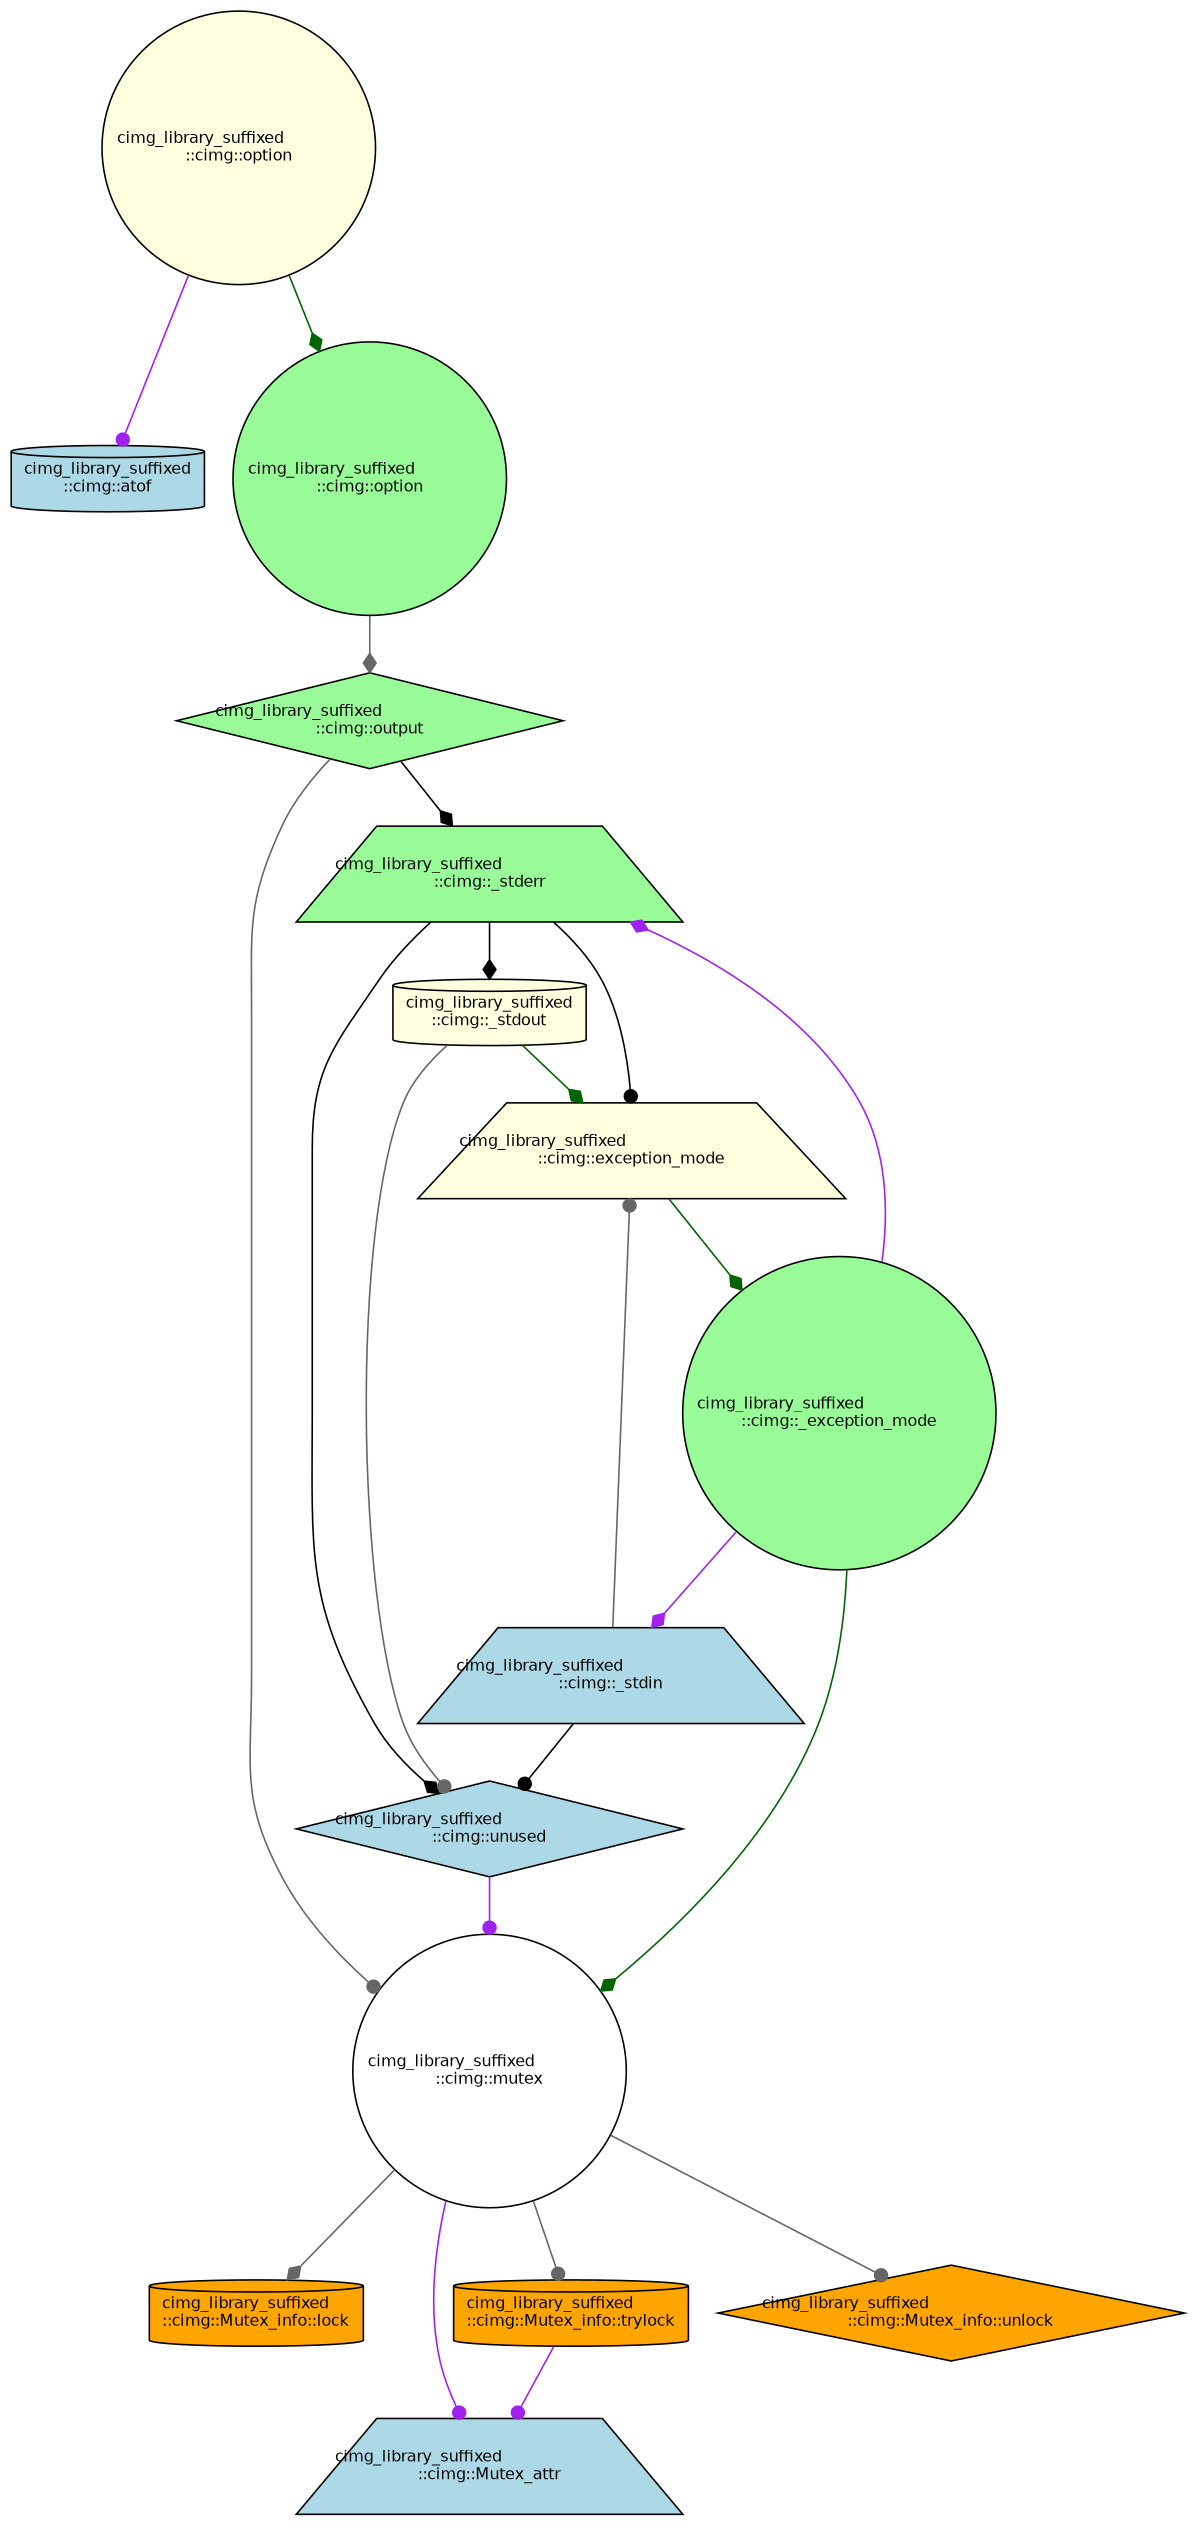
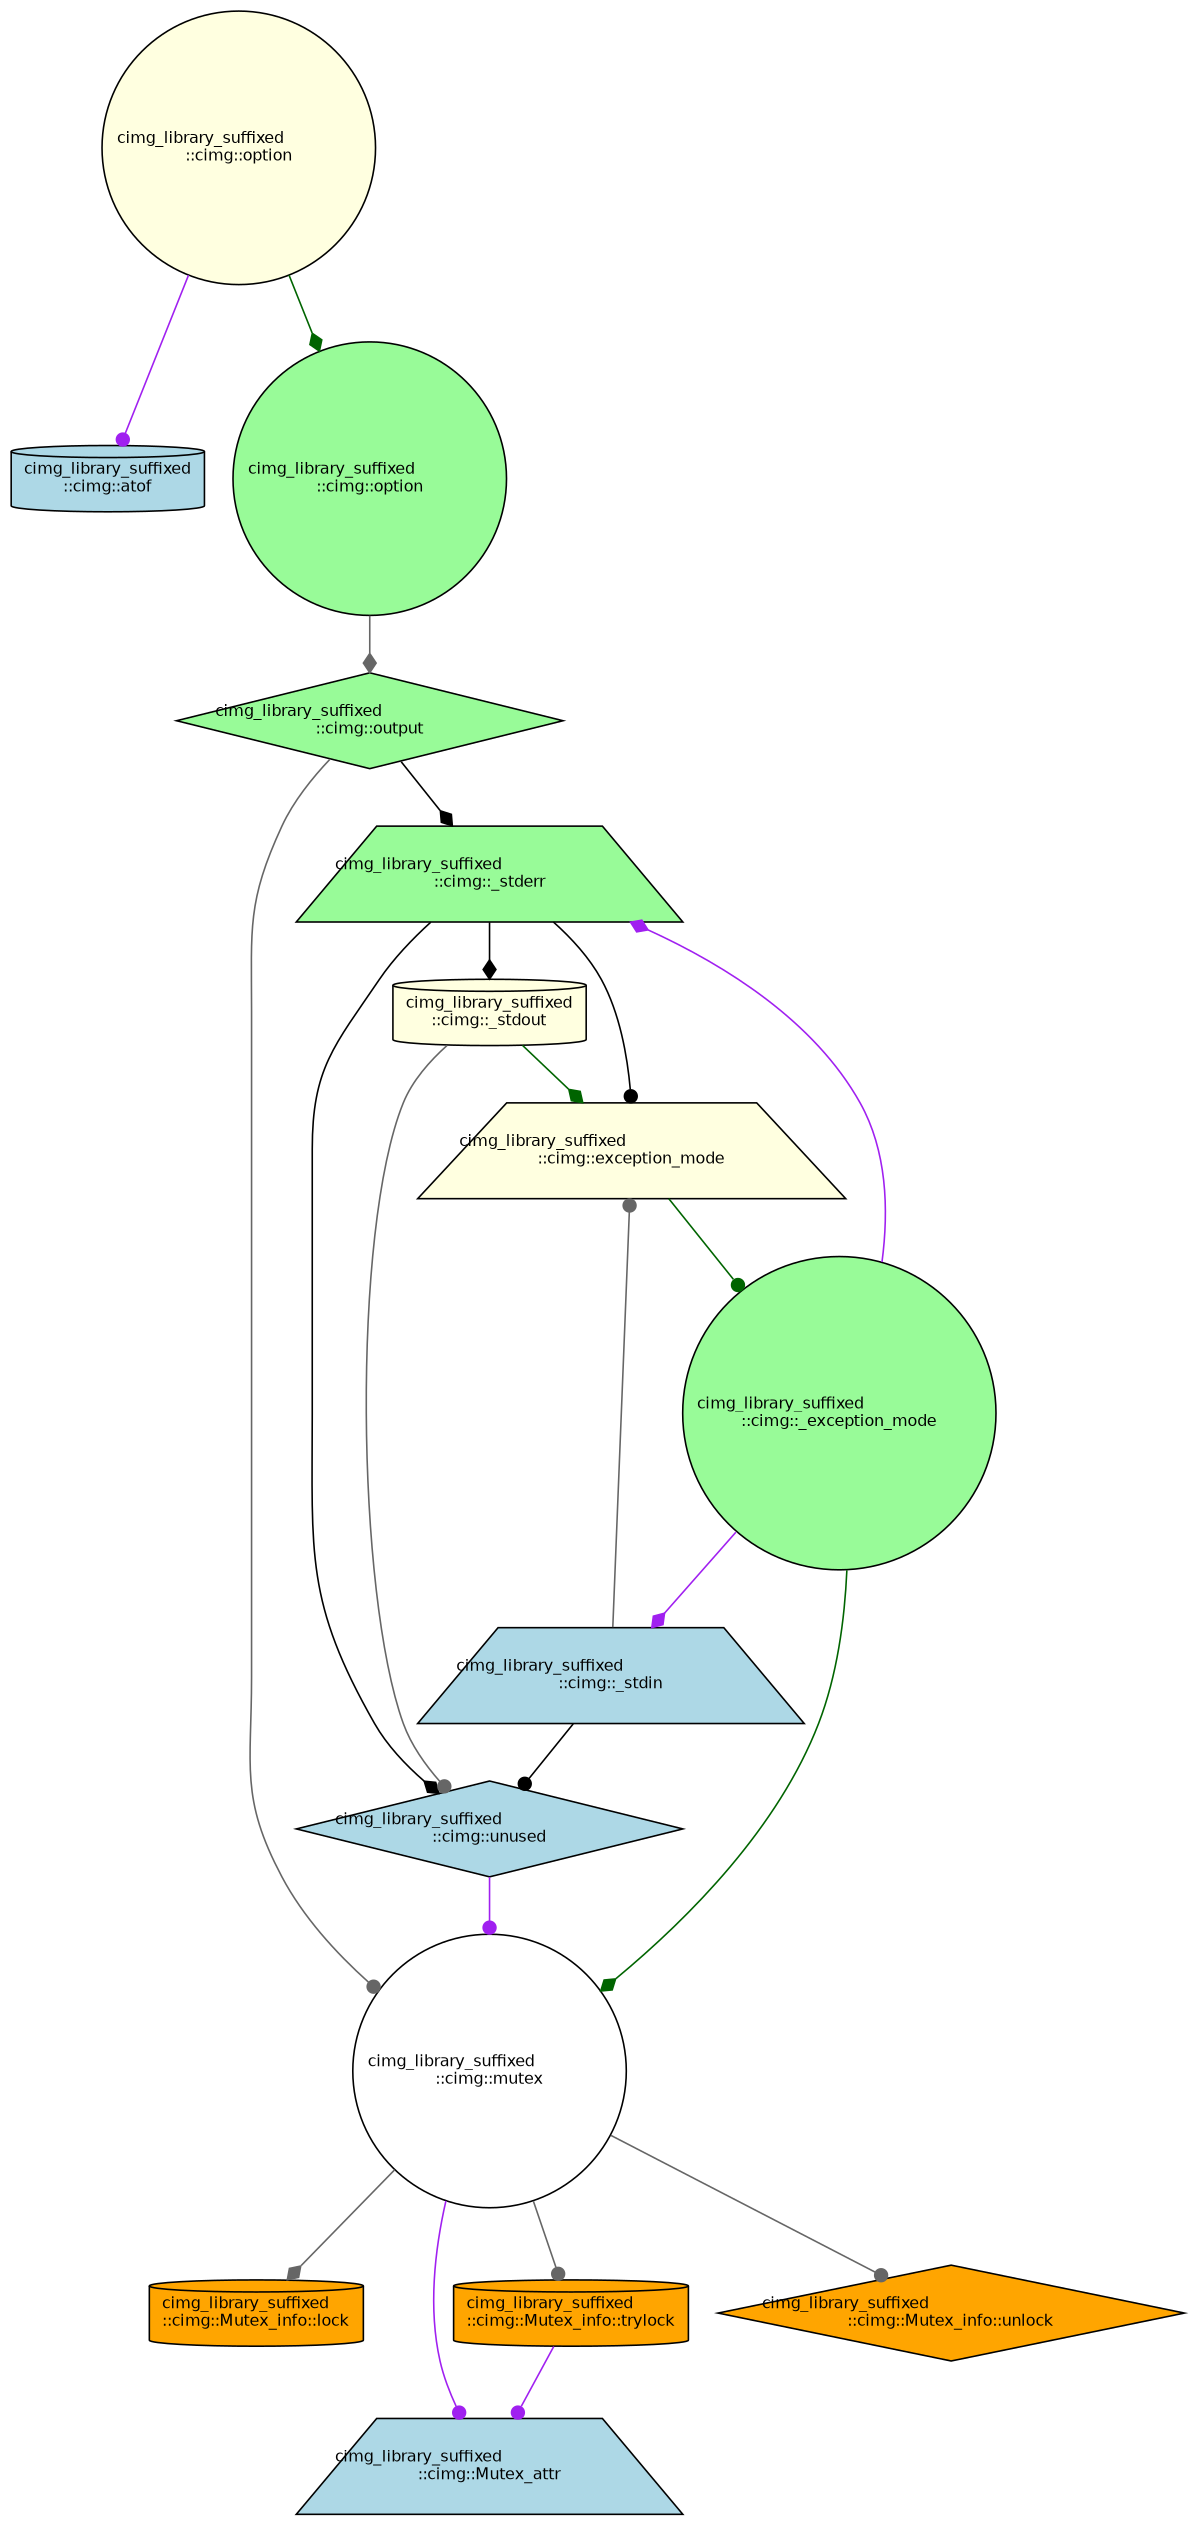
edge "cimg_library_suffixed ::cimg::exception_mode" -> "cimg_library_suffixed ::cimg::_exception_mode": arrowhead diamond -> dot
